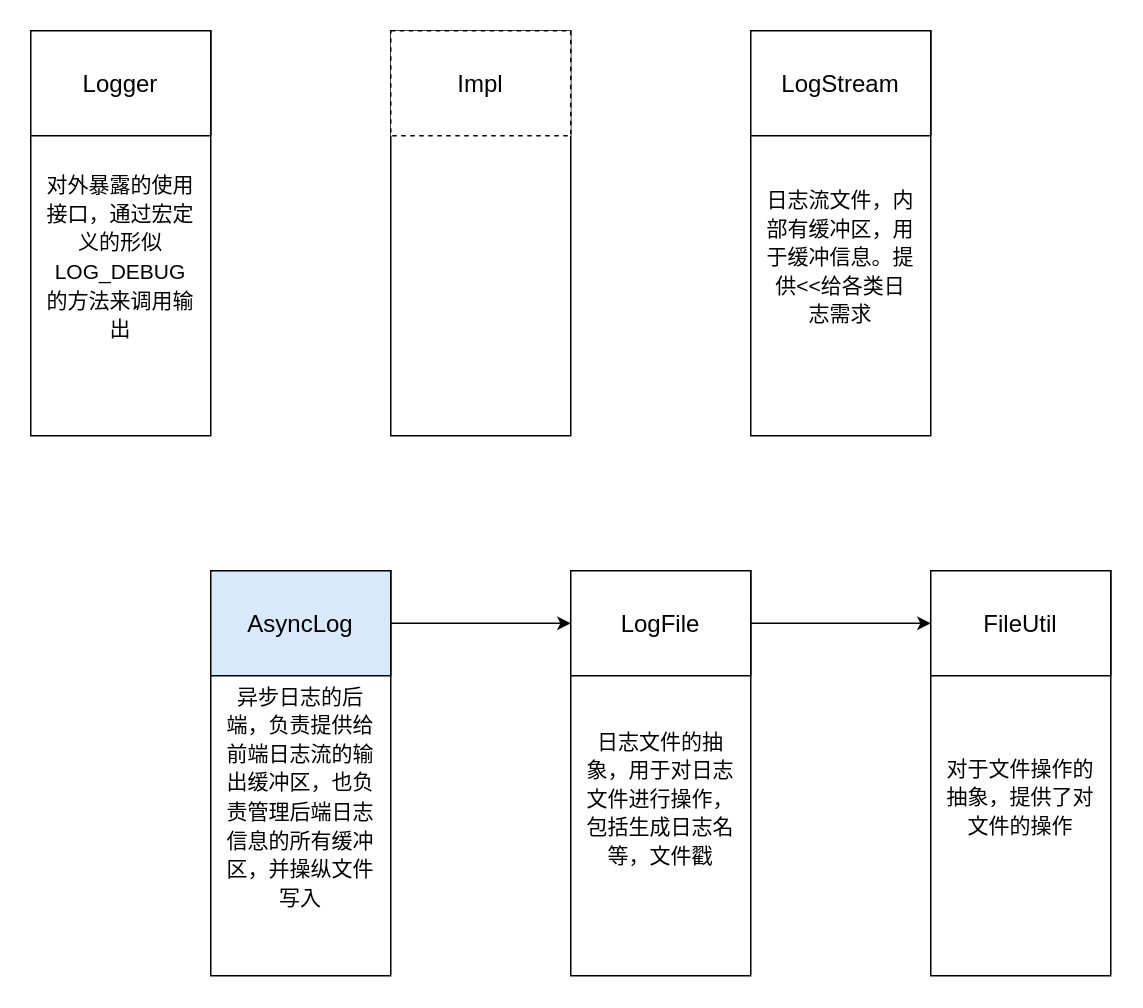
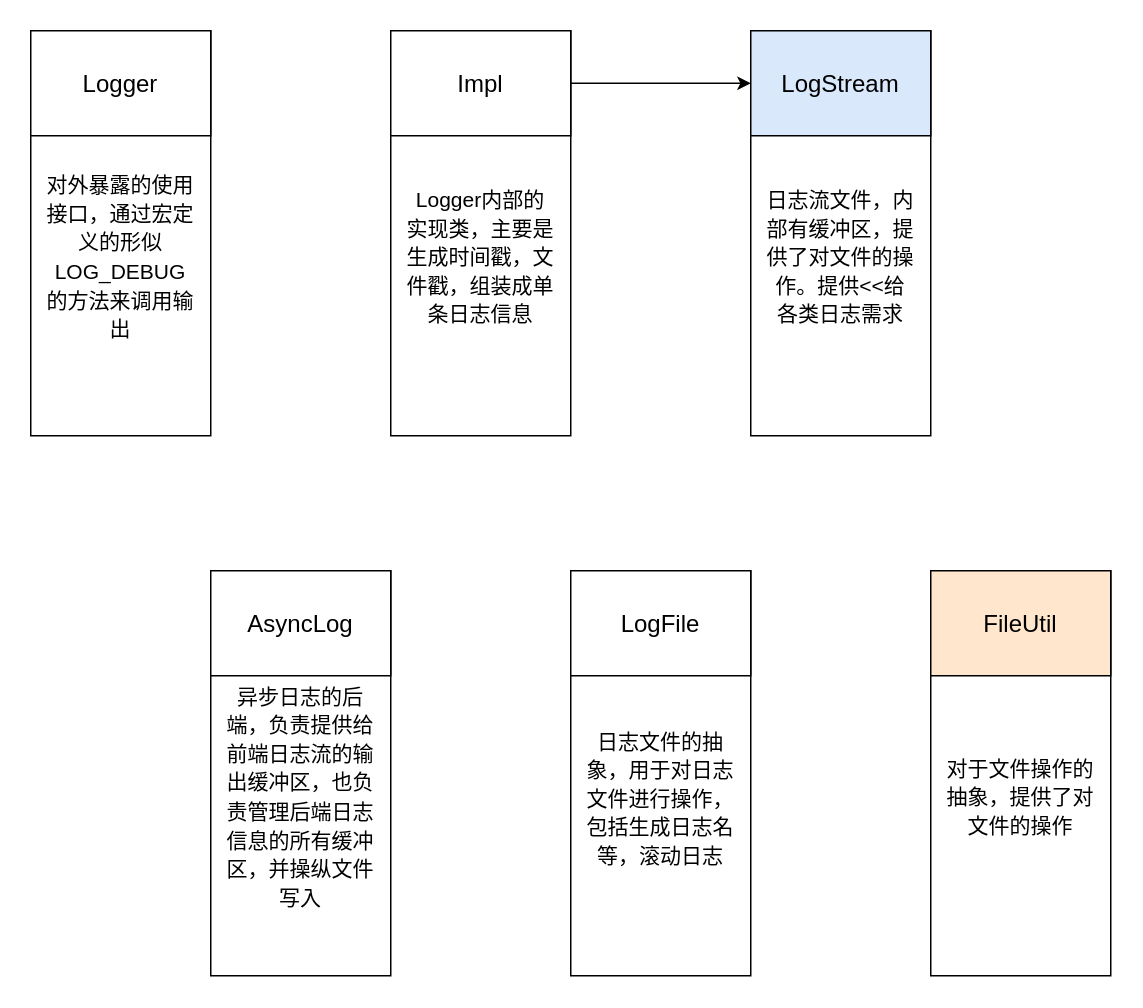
node "Impl": style dashed -> solid
edge "Impl" -> "LogStream": added
node "LogStream": fillcolor #ffffff -> #dae8fc
node "Logger内部的实现类，主要是生成时间戳，文件戳，组装成单条日志信息": added
node "日志流文件，内部有缓冲区，用于缓冲信息。提供<<给各类日志需求": label "日志流文件，内部有缓冲区，用于缓冲信息。提供<<给各类日志需求" -> "日志流文件，内部有缓冲区，提供了对文件的操作。提供<<给各类日志需求"
node "AsyncLog": fillcolor #dae8fc -> #ffffff
edge "AsyncLog" -> "LogFile": removed
edge "LogFile" -> "FileUtil": removed
node "FileUtil": fillcolor #ffffff -> #ffe6cc
node "日志文件的抽象，用于对日志文件进行操作，包括生成日志名等，文件戳": label "日志文件的抽象，用于对日志文件进行操作，包括生成日志名等，文件戳" -> "日志文件的抽象，用于对日志文件进行操作，包括生成日志名等，滚动日志"
